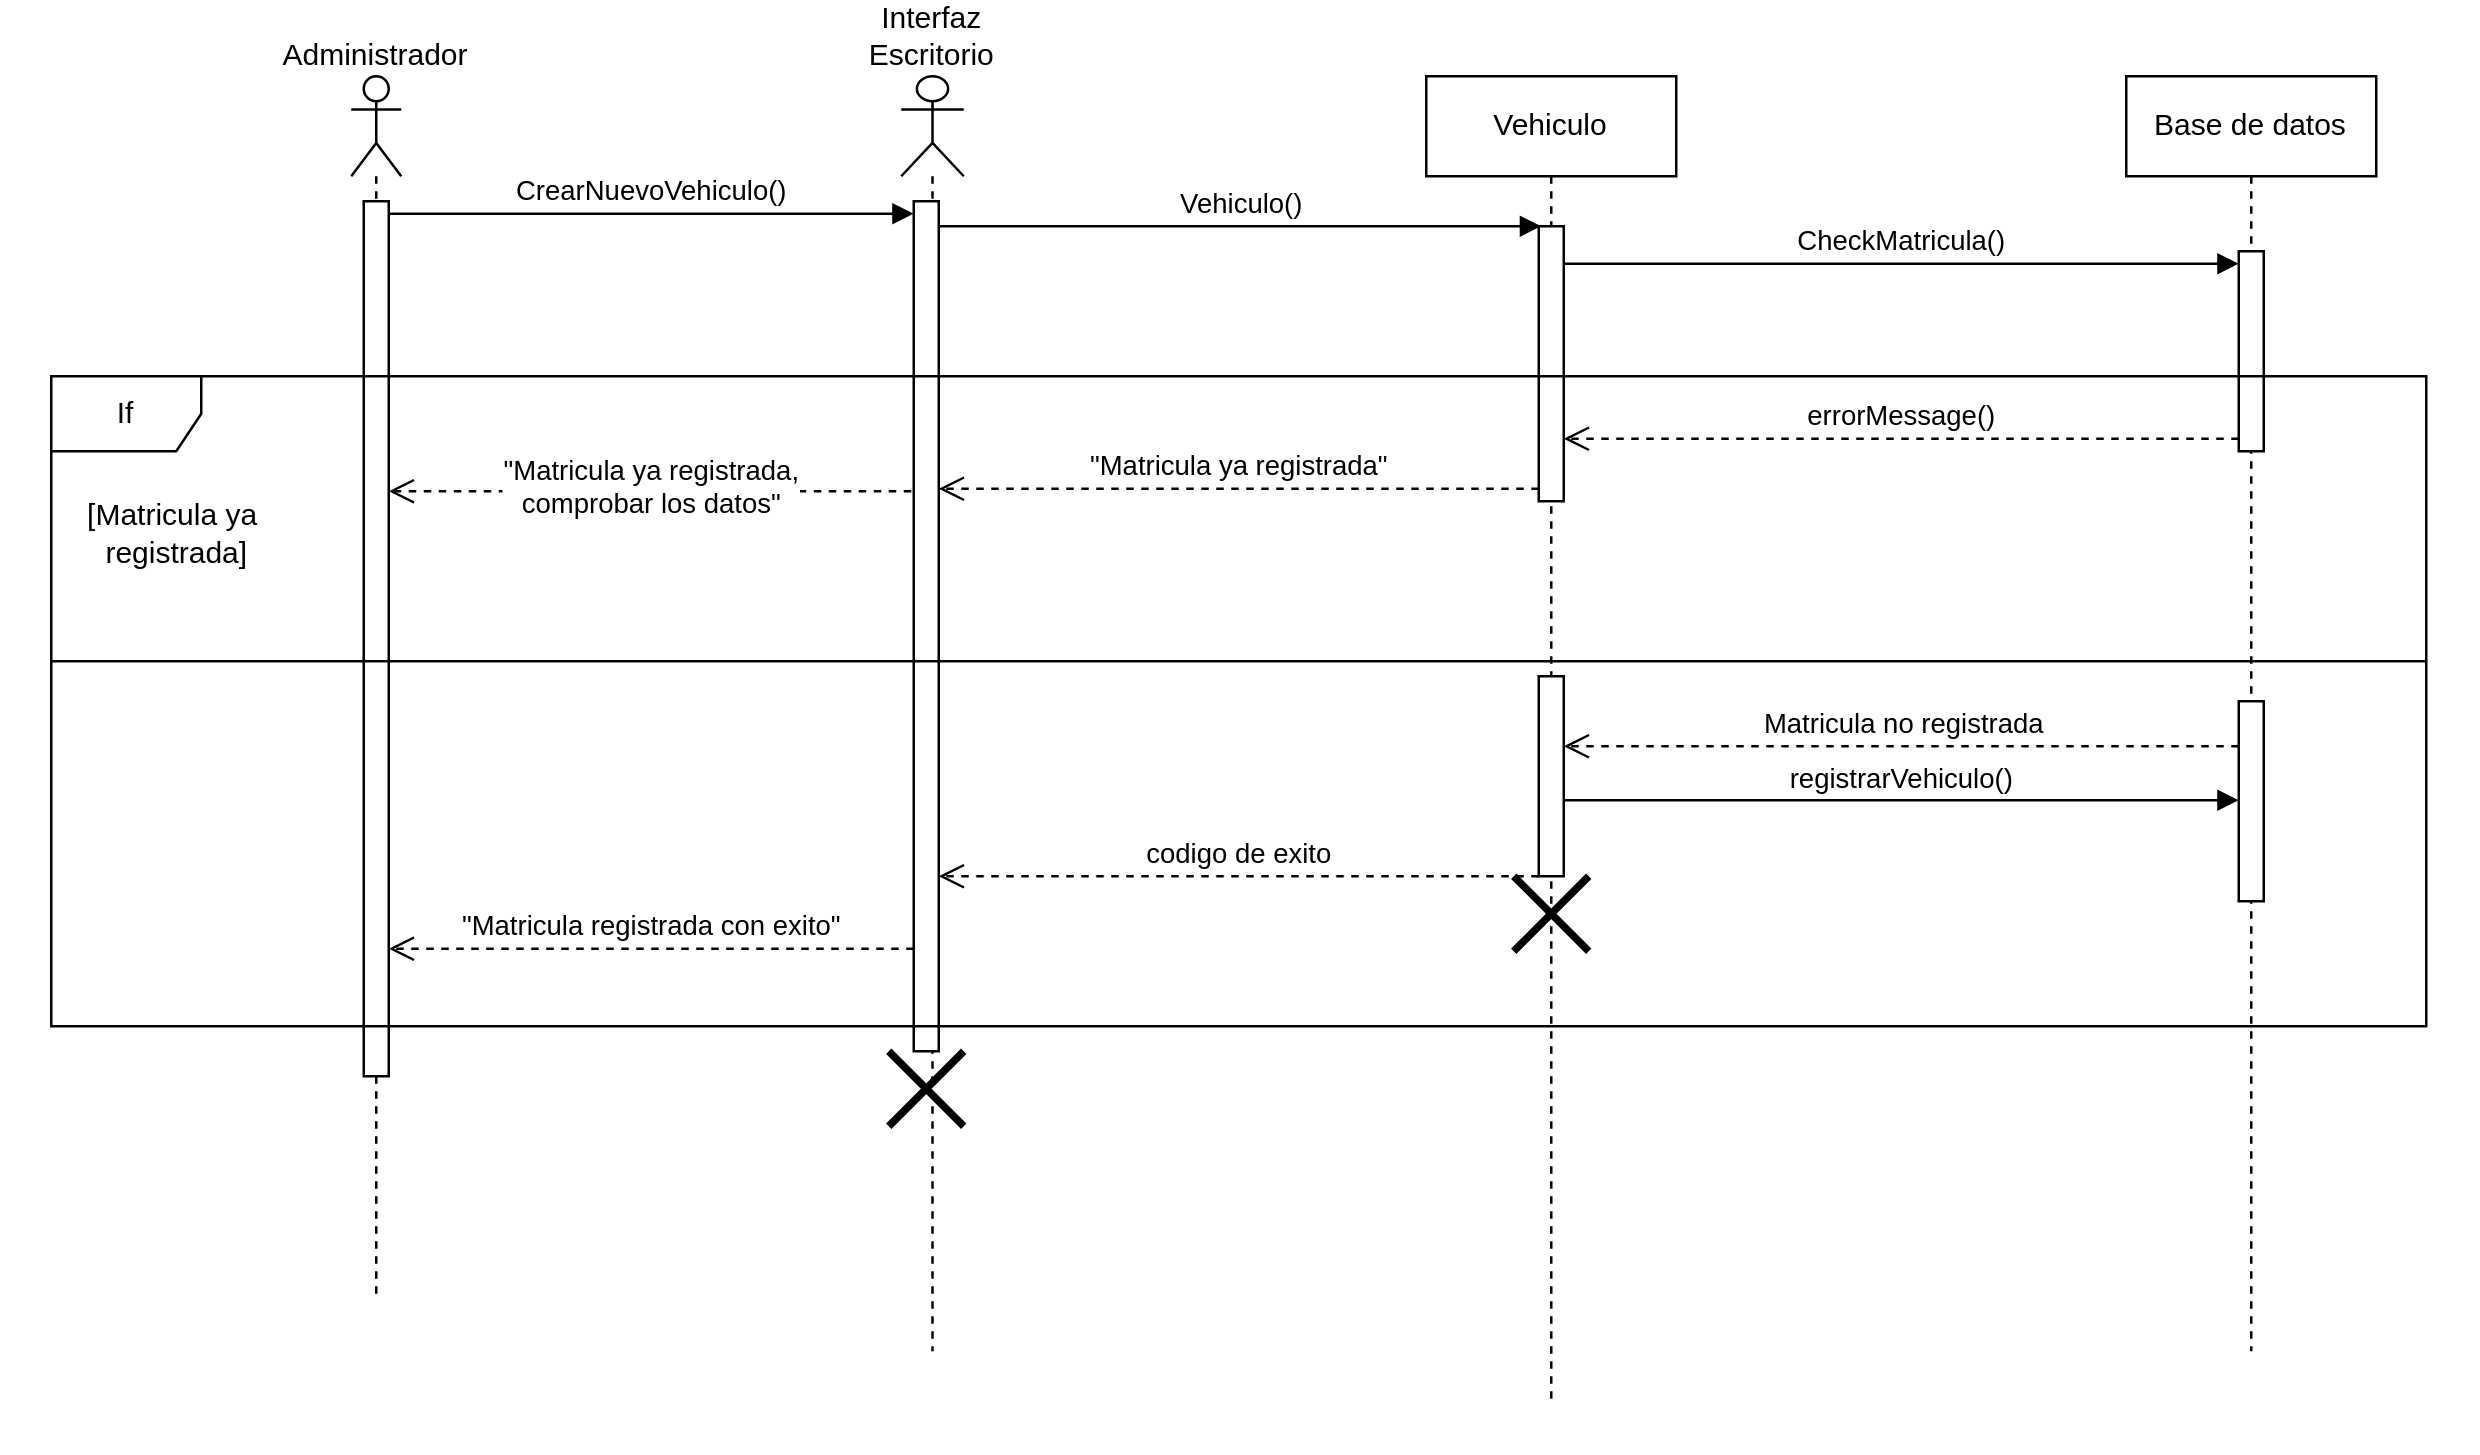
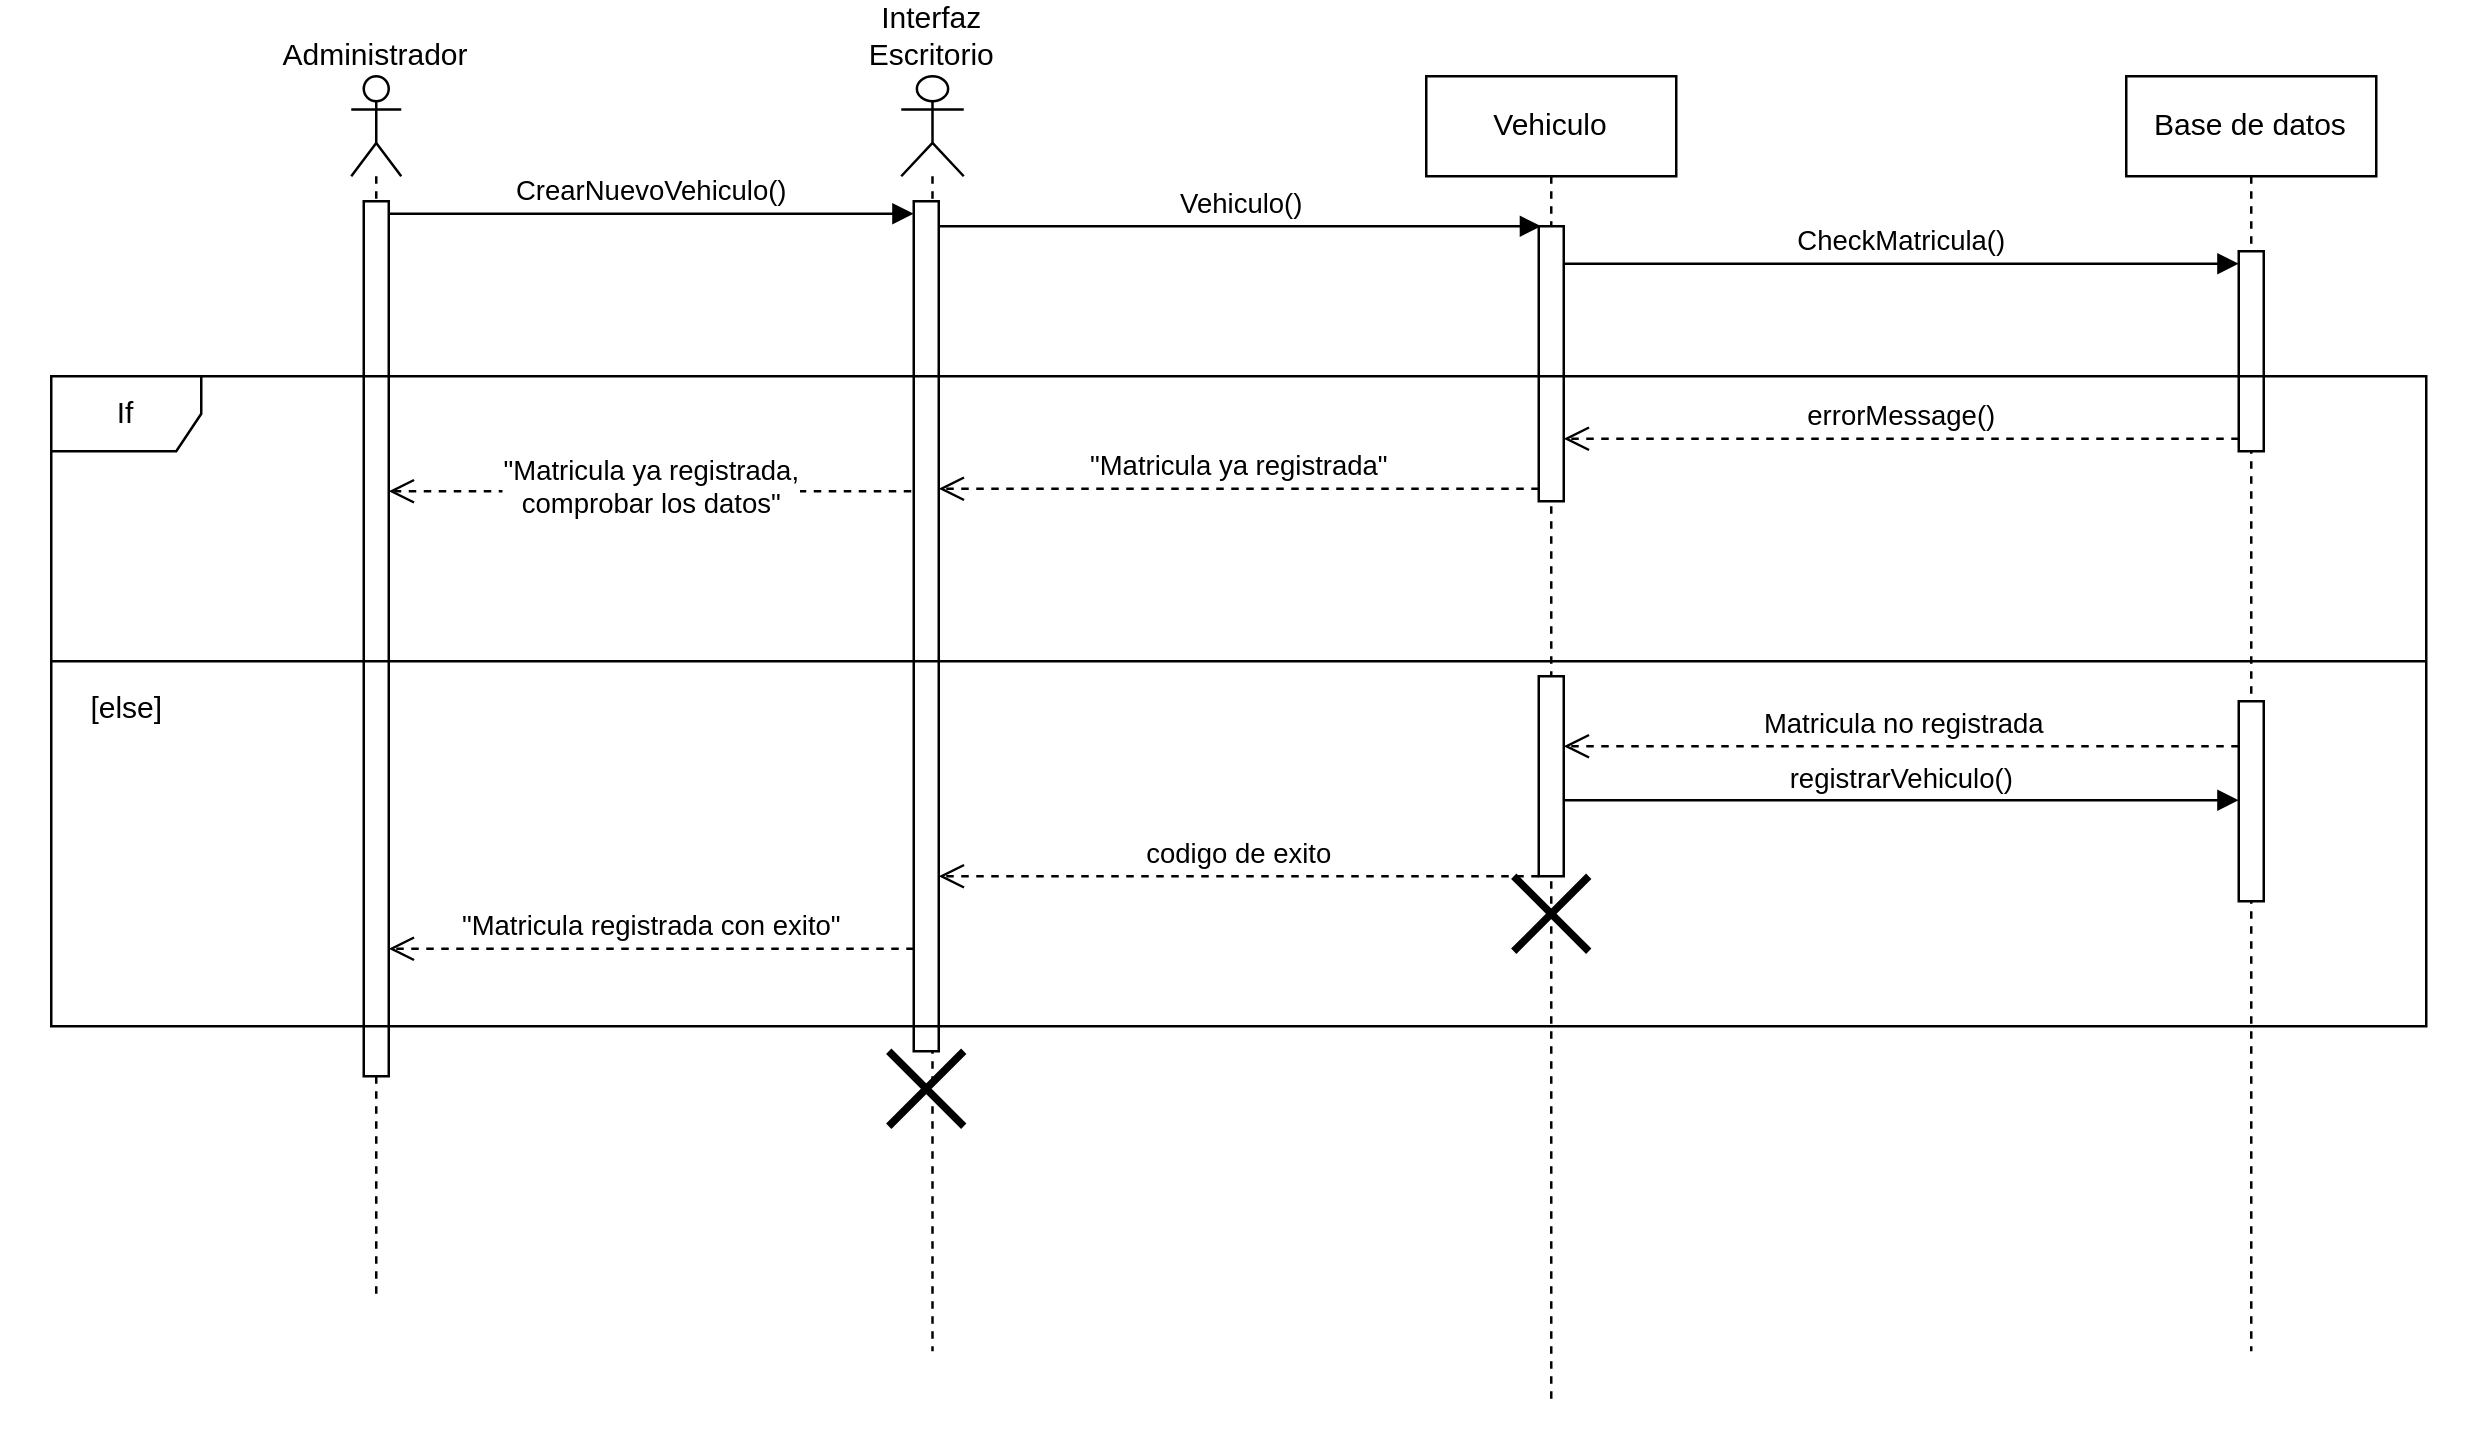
node "[Matricula ya registrada]": removed
node "[else]": added
